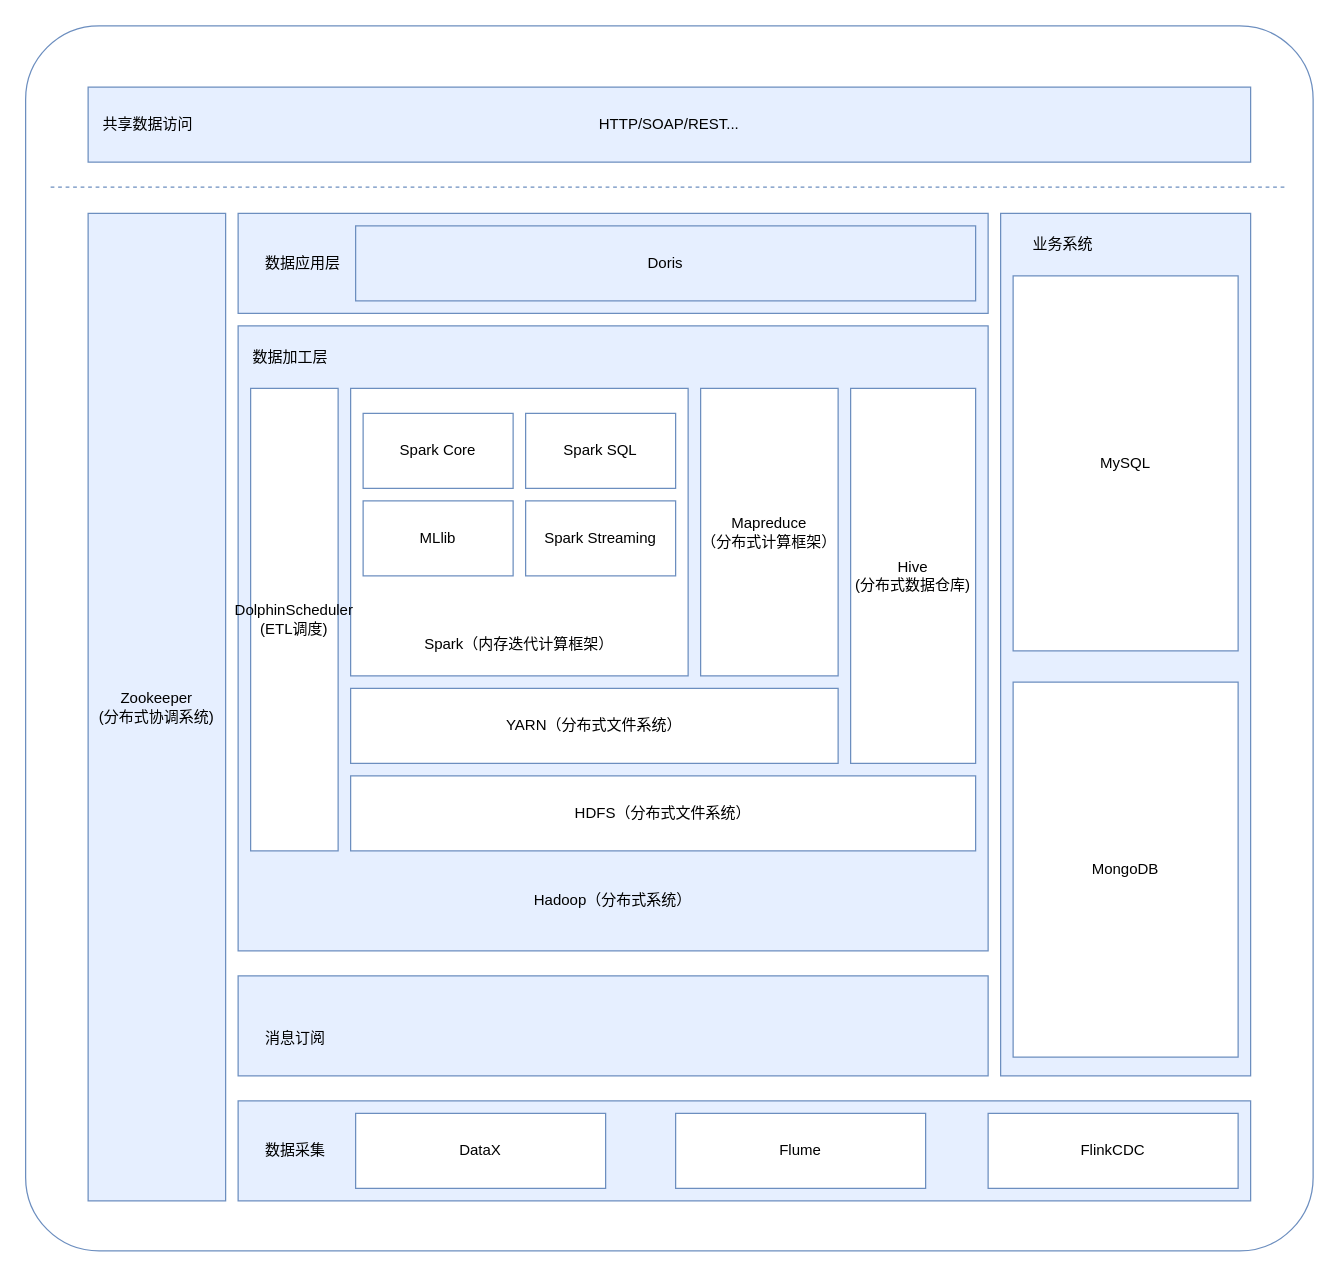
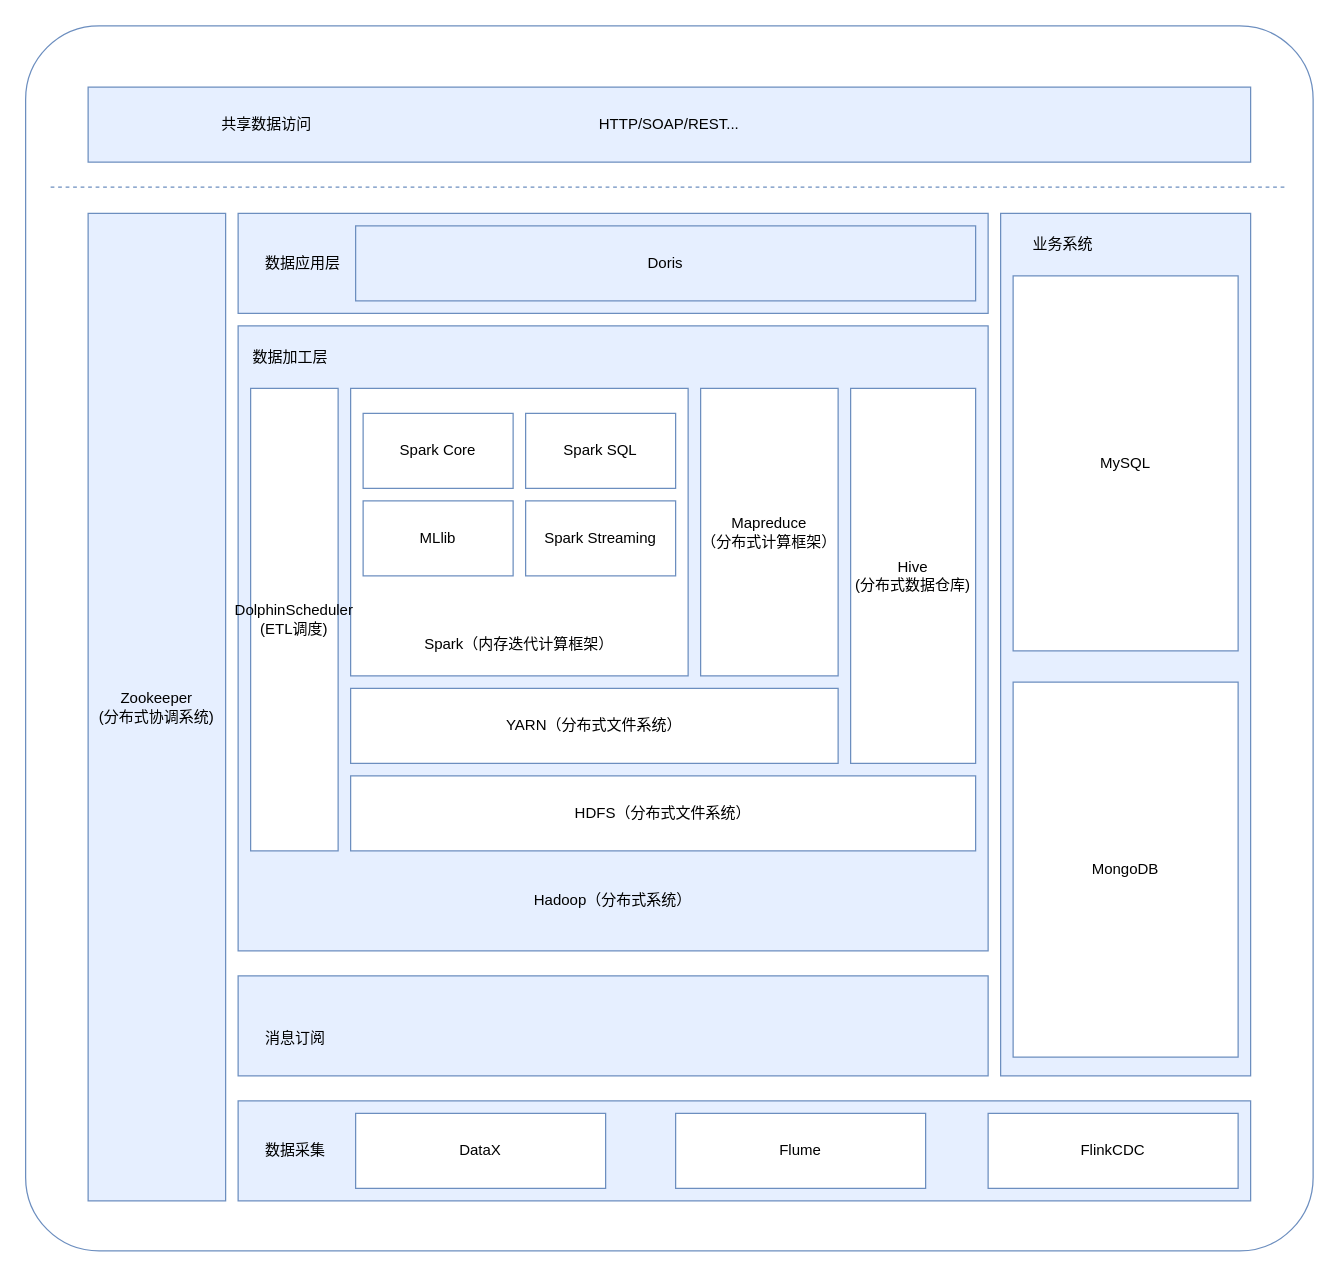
node "共享数据访问": moved (151, 124) -> (269, 124)
